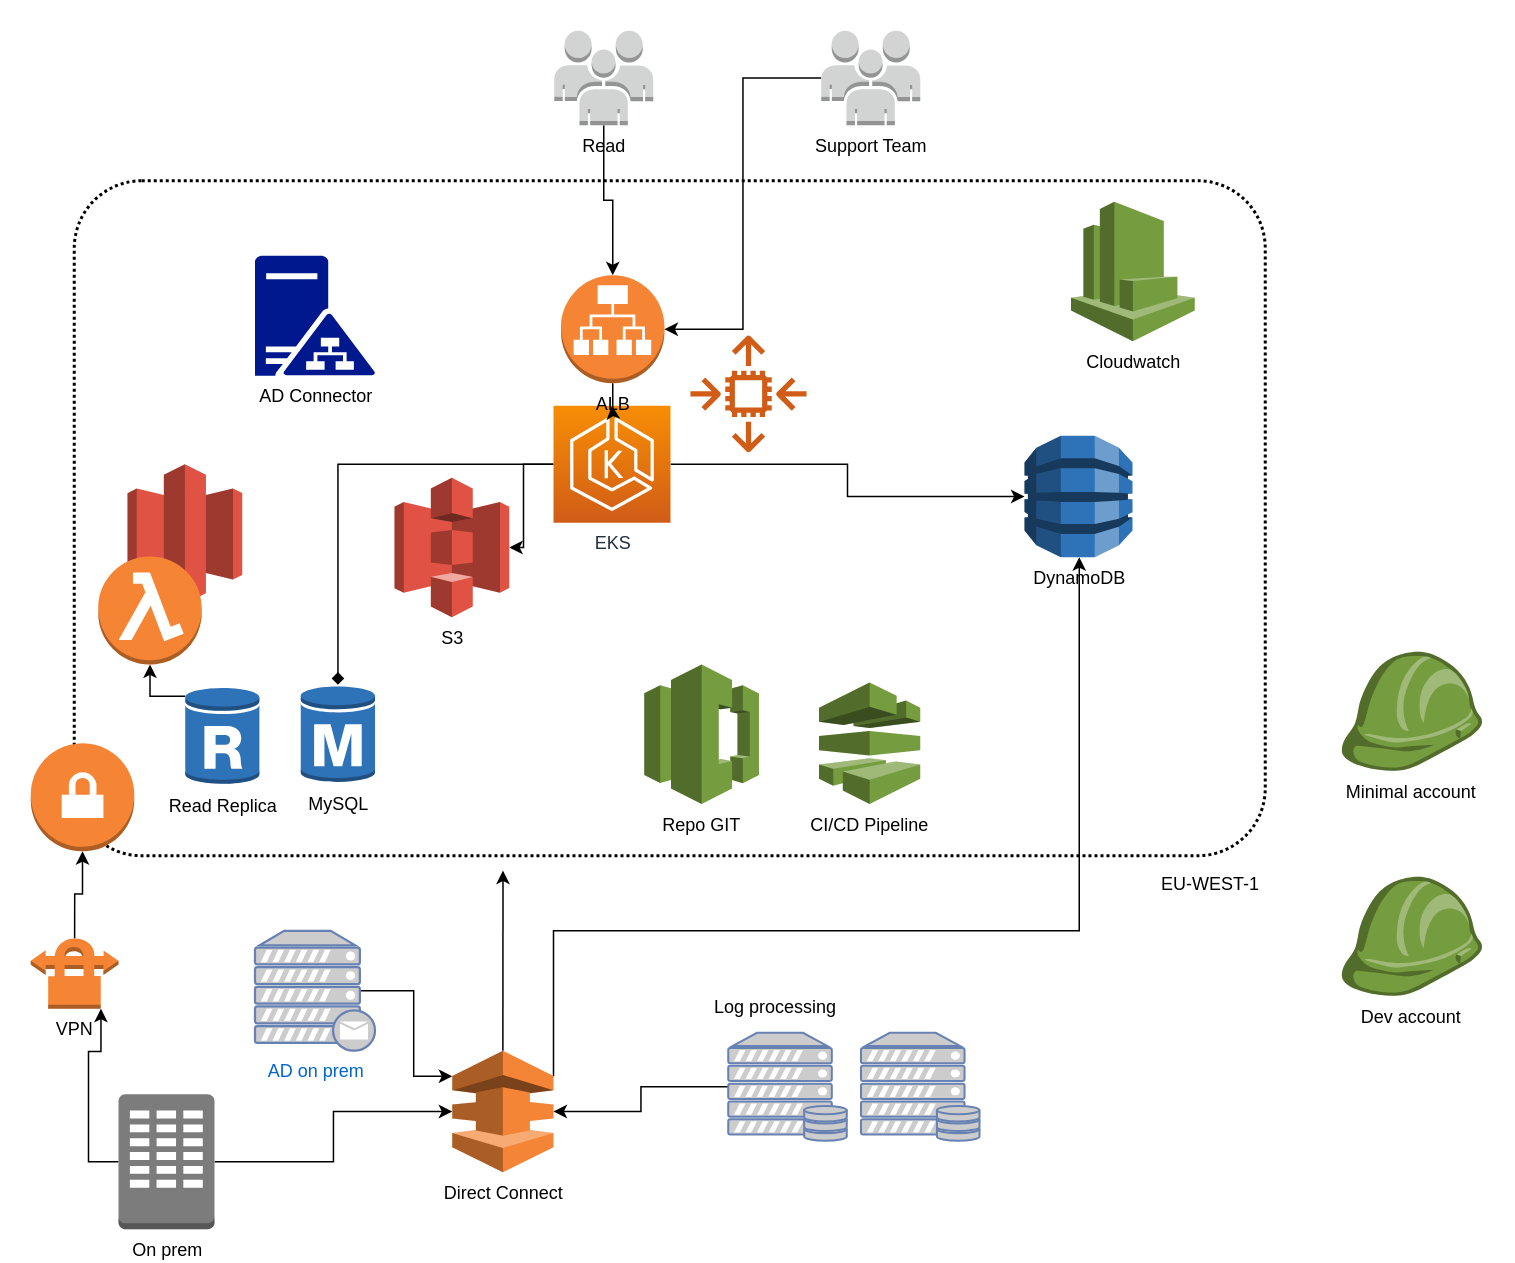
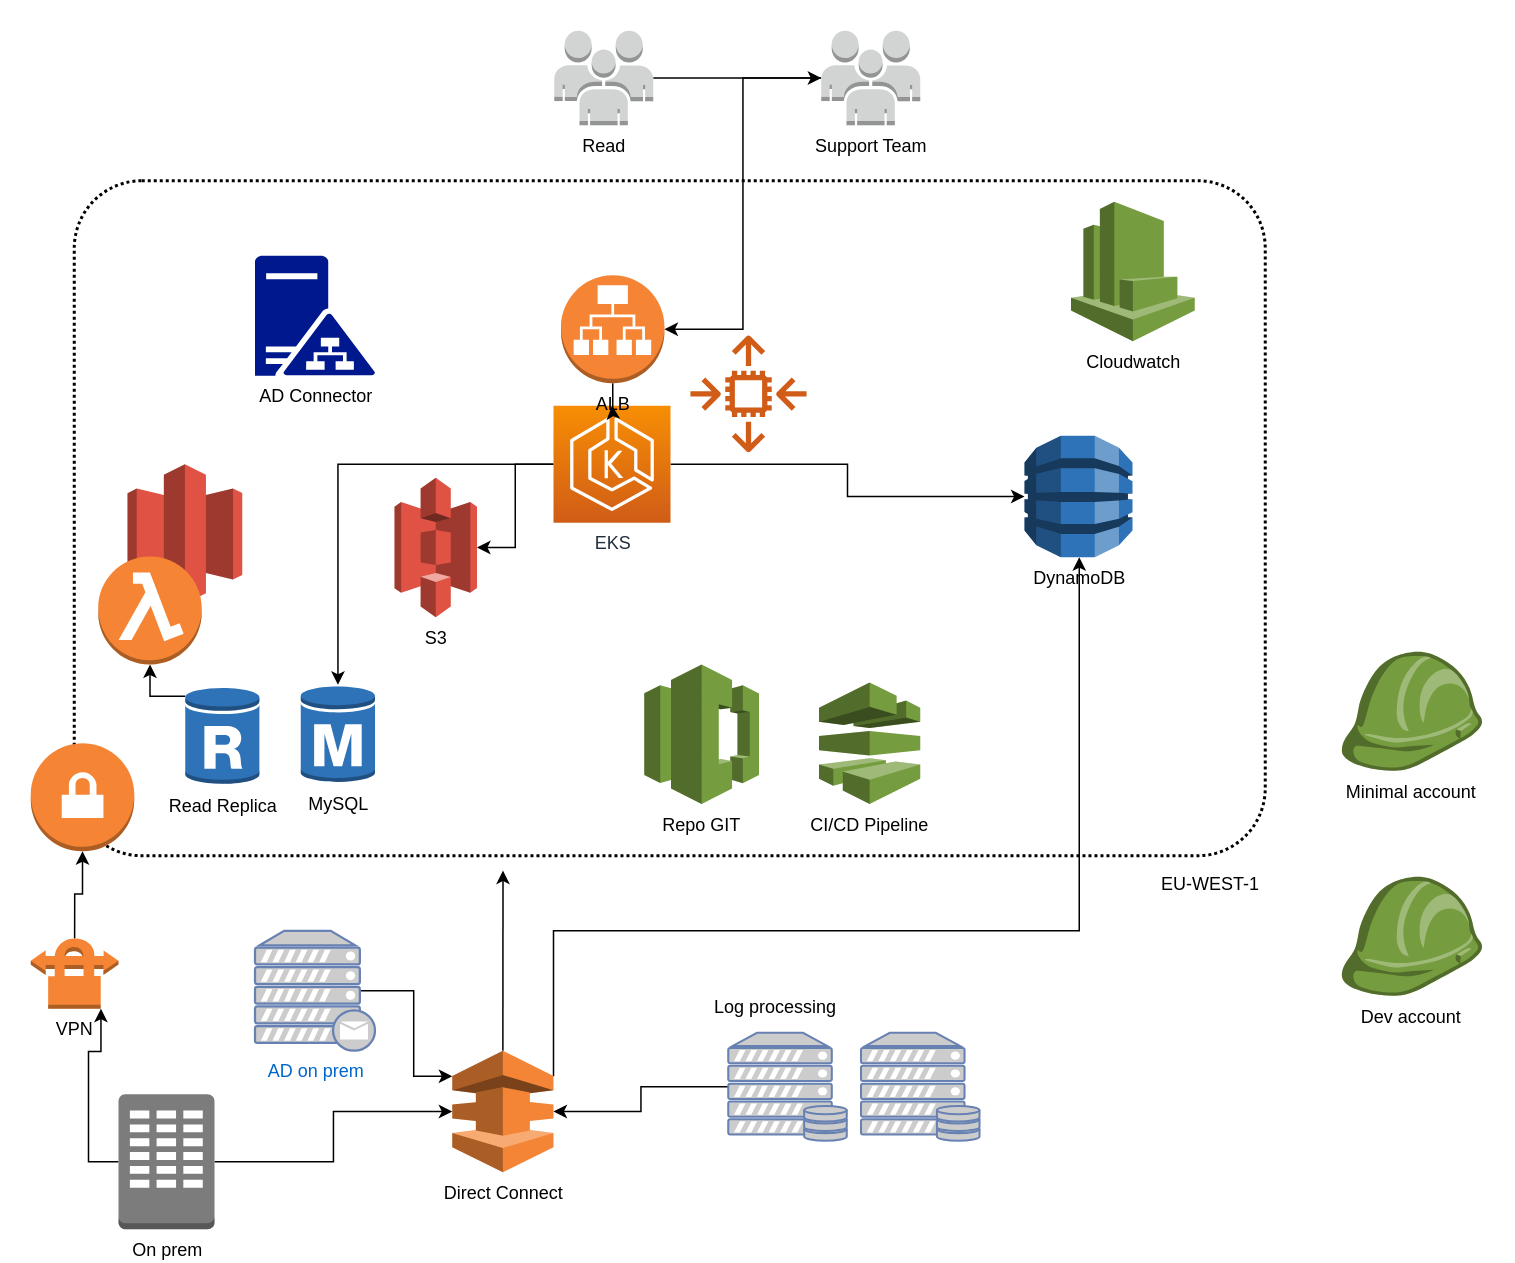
edge "Read" -> "ALB": now "Read" -> "Support Team"
node "S3": size 115x140 -> 83x140
edge "EKS" -> "MySQL": arrowhead diamond -> classic
